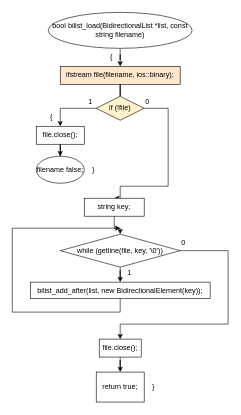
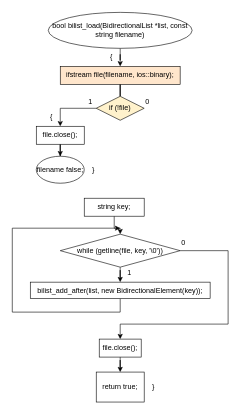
edge "if (!file)" -> "string key;": removed
